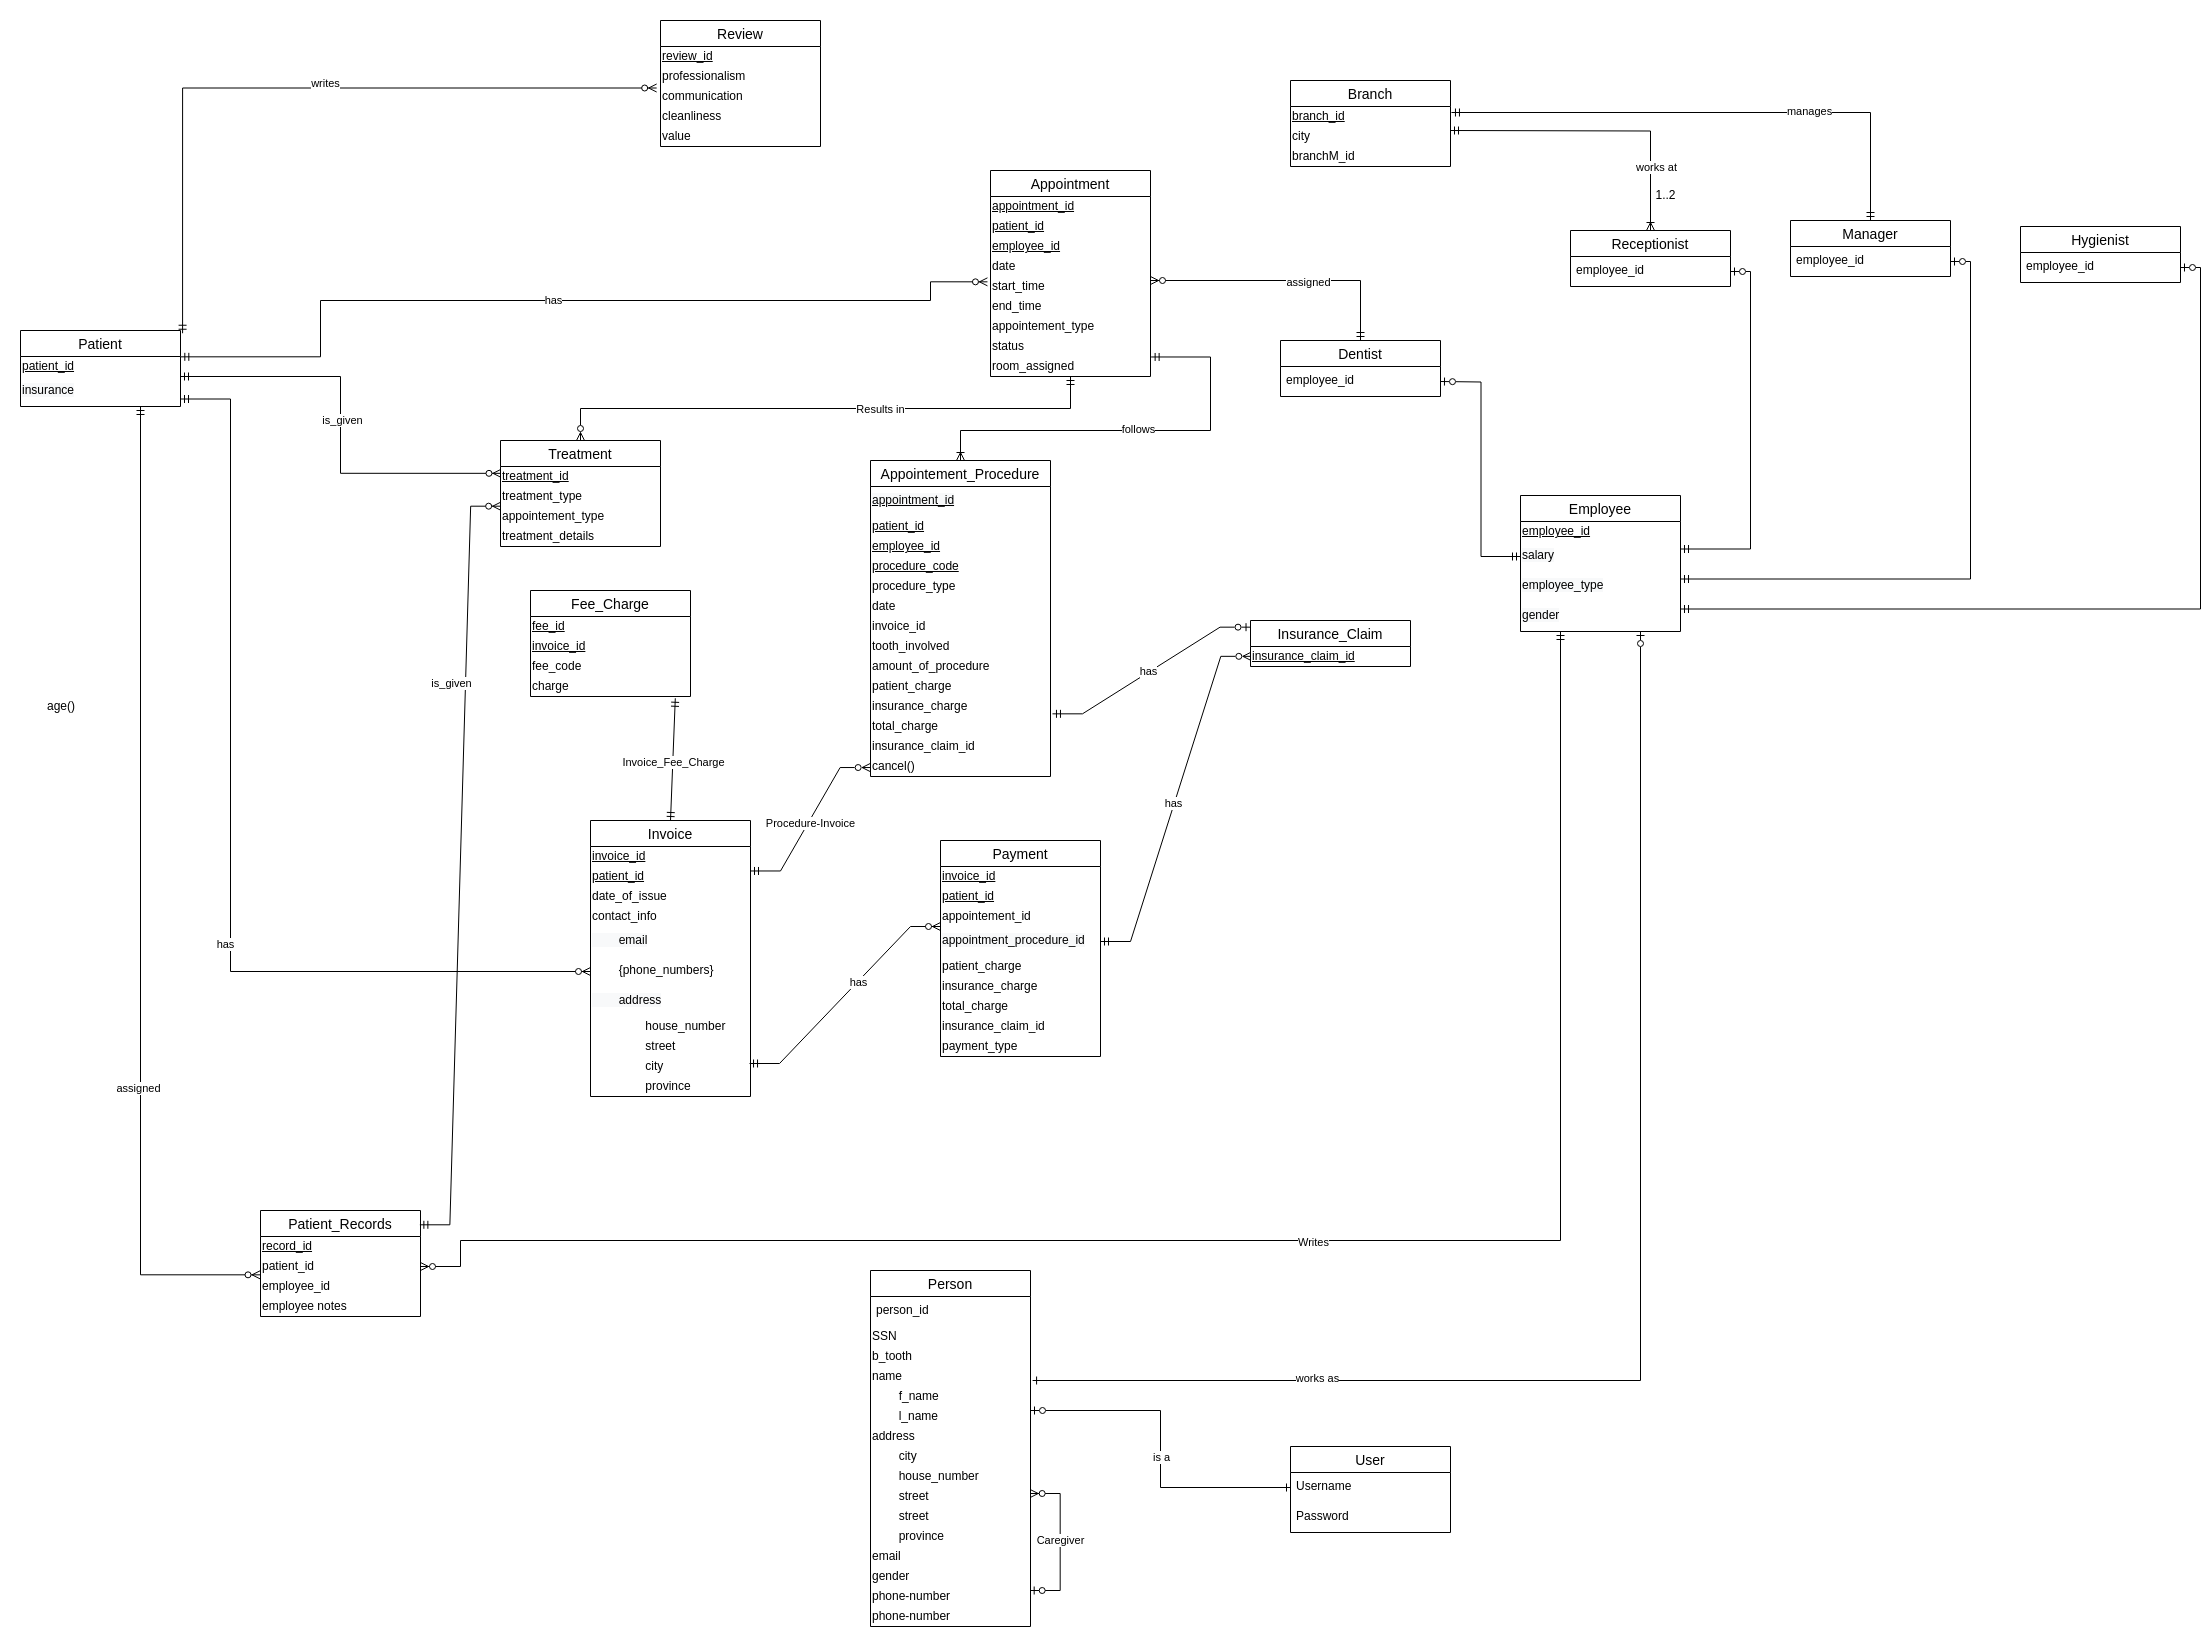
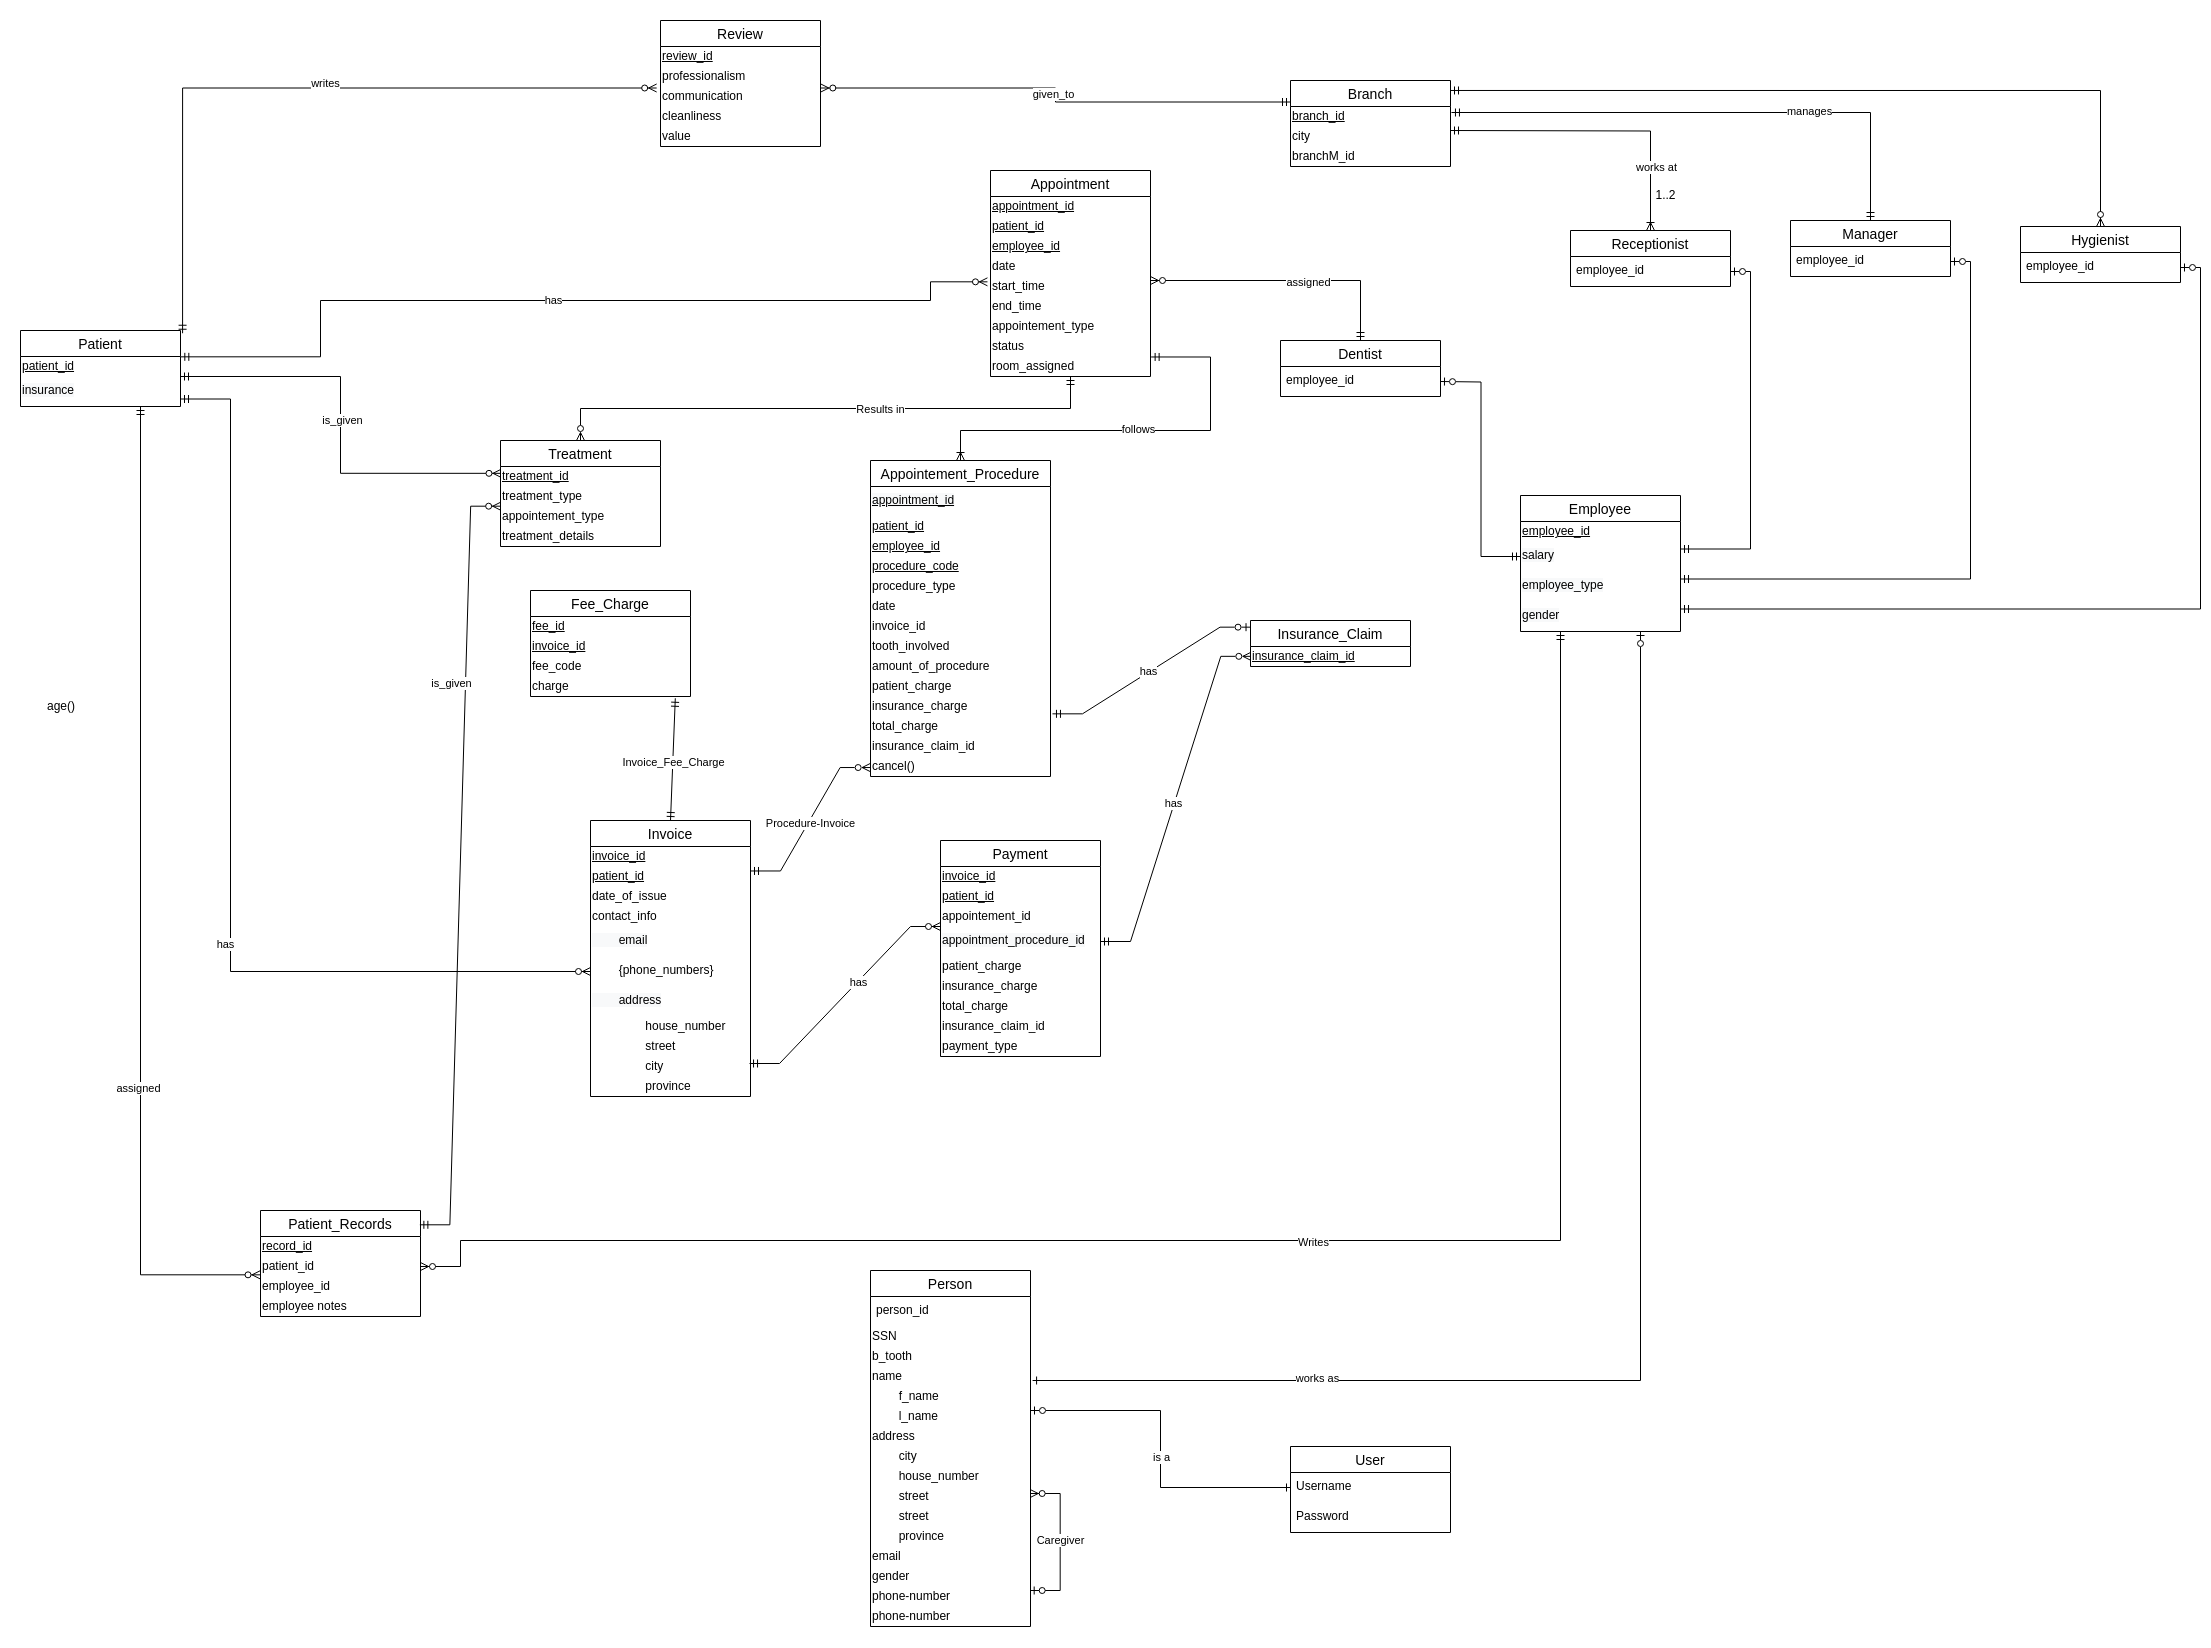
edge "Branch" -- "Hygienist": added
edge "professionalism" -- "Branch": added, label "given_to"
